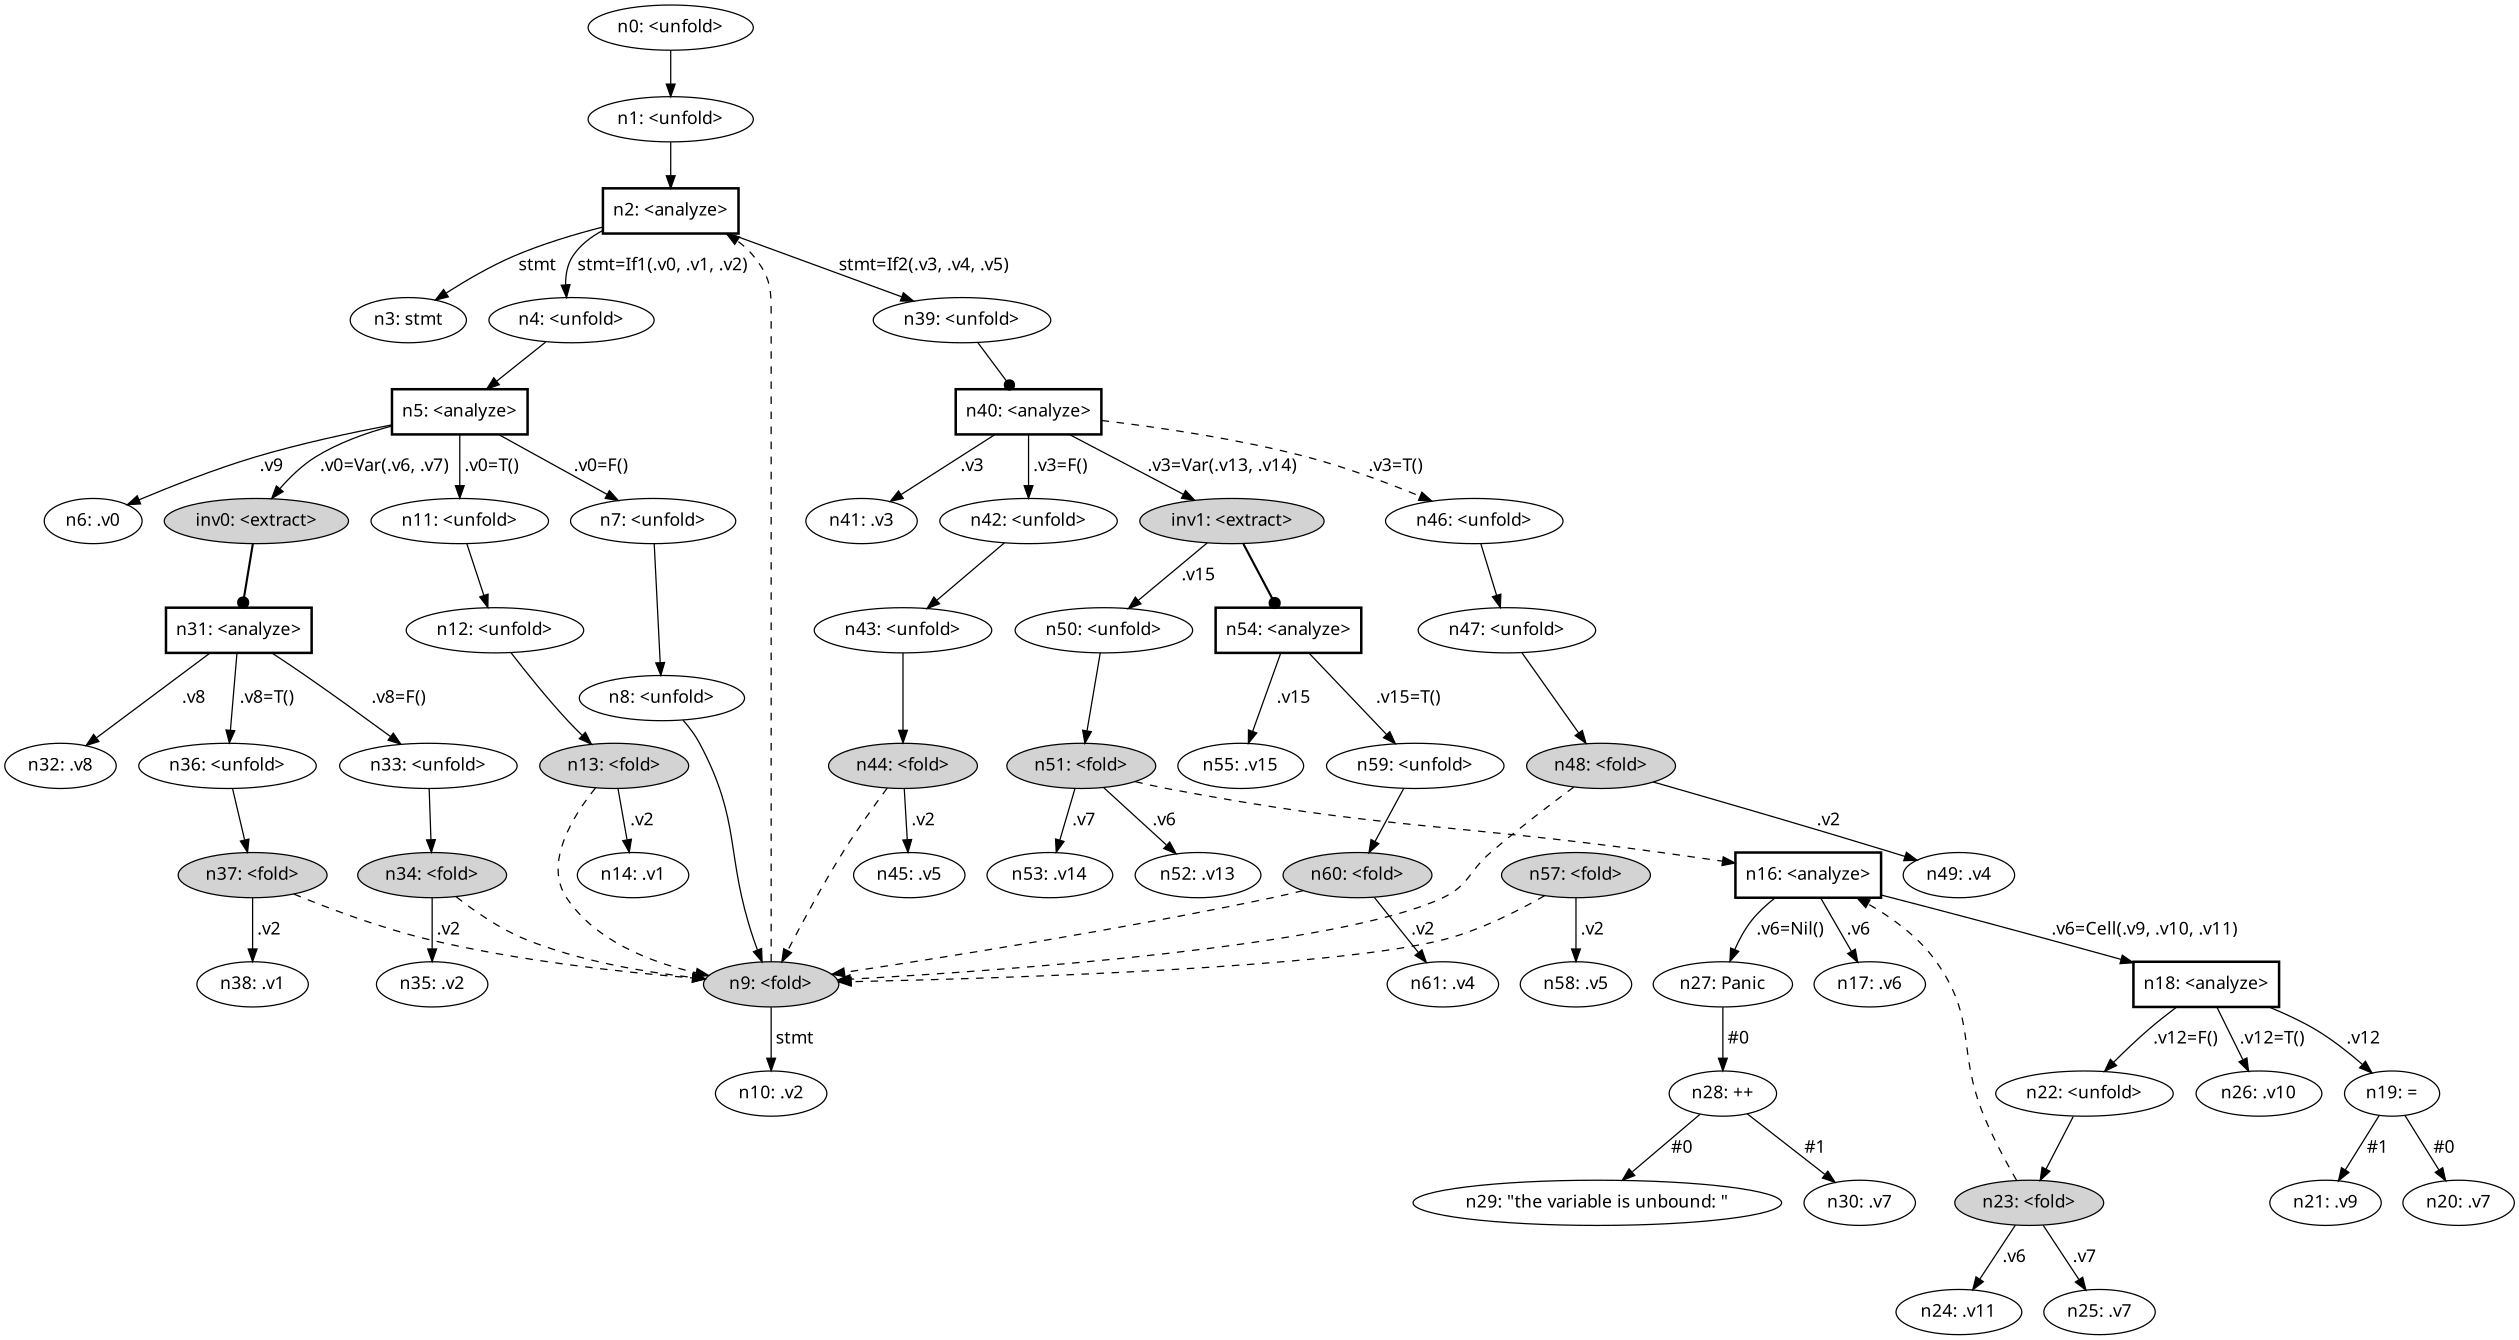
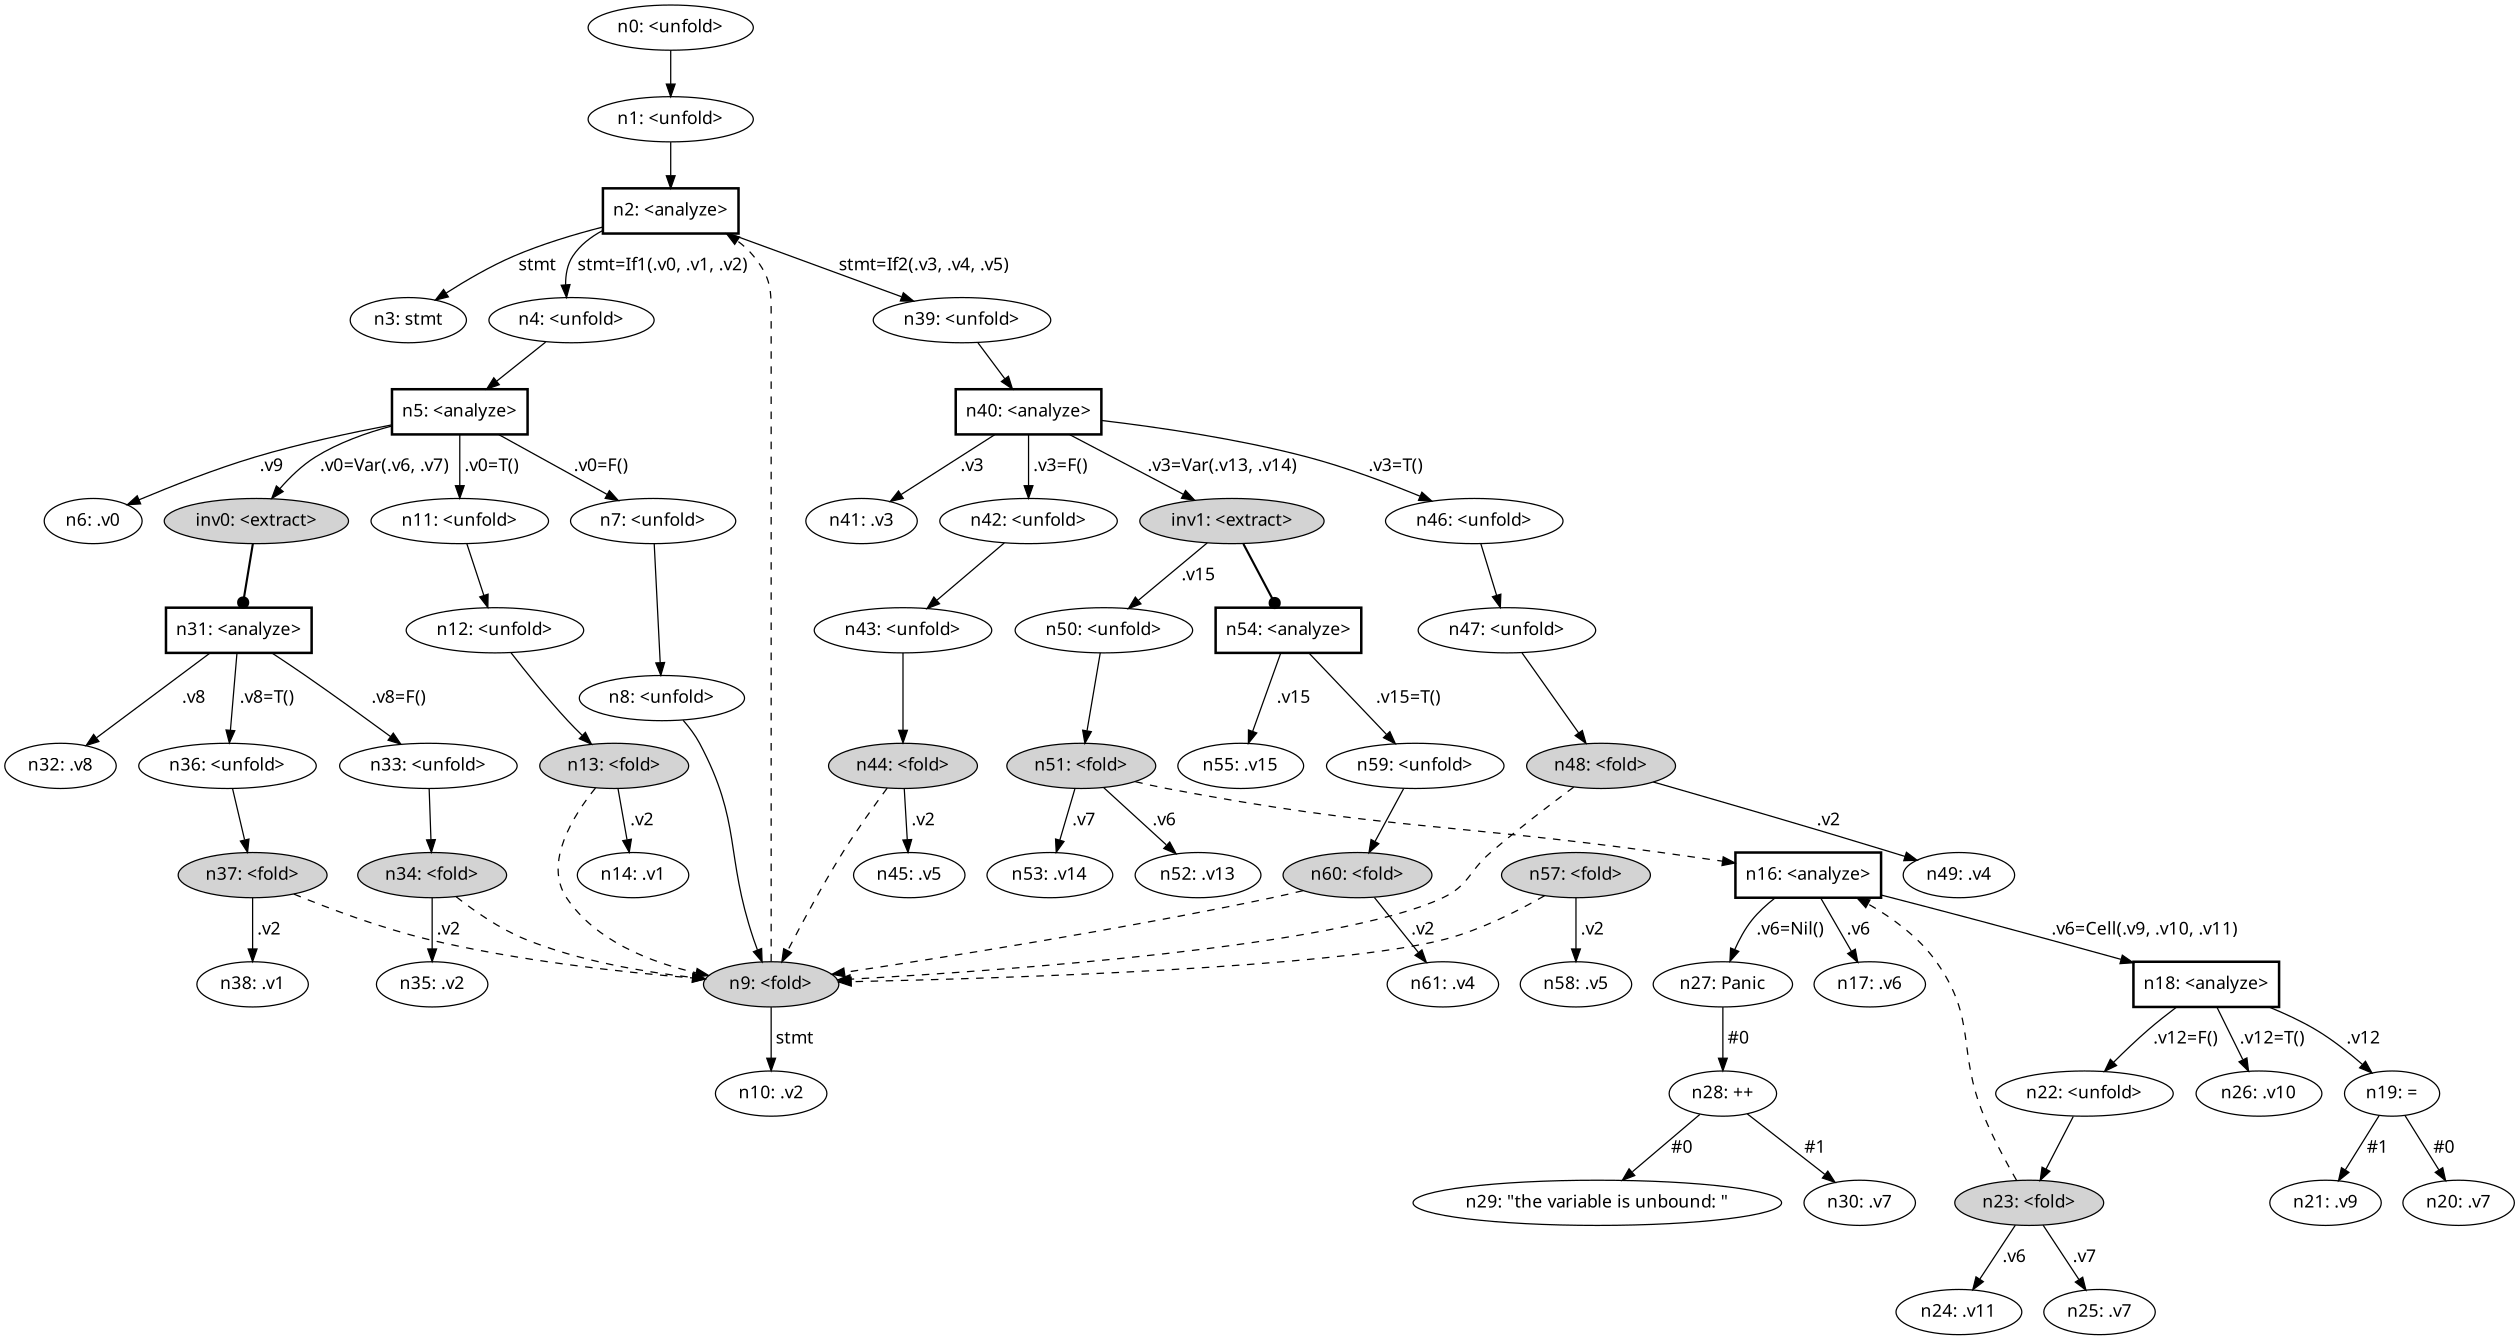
edge "n39: <unfold>" -> "n40: <analyze>": arrowhead dot -> normal
edge "n40: <analyze>" -> "n46: <unfold>": style dashed -> solid
